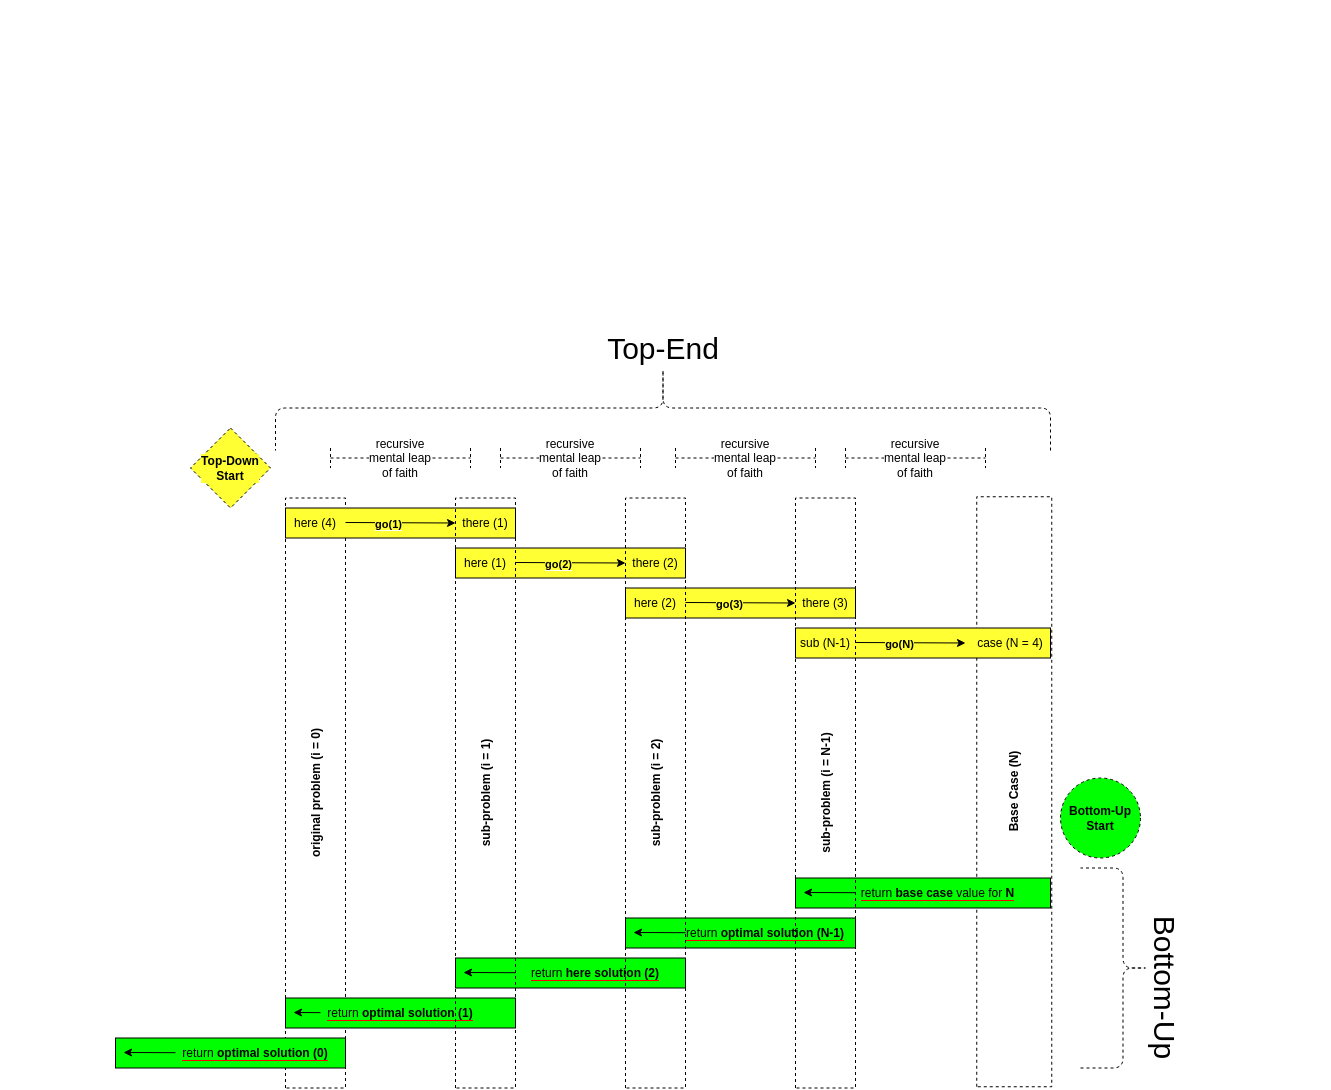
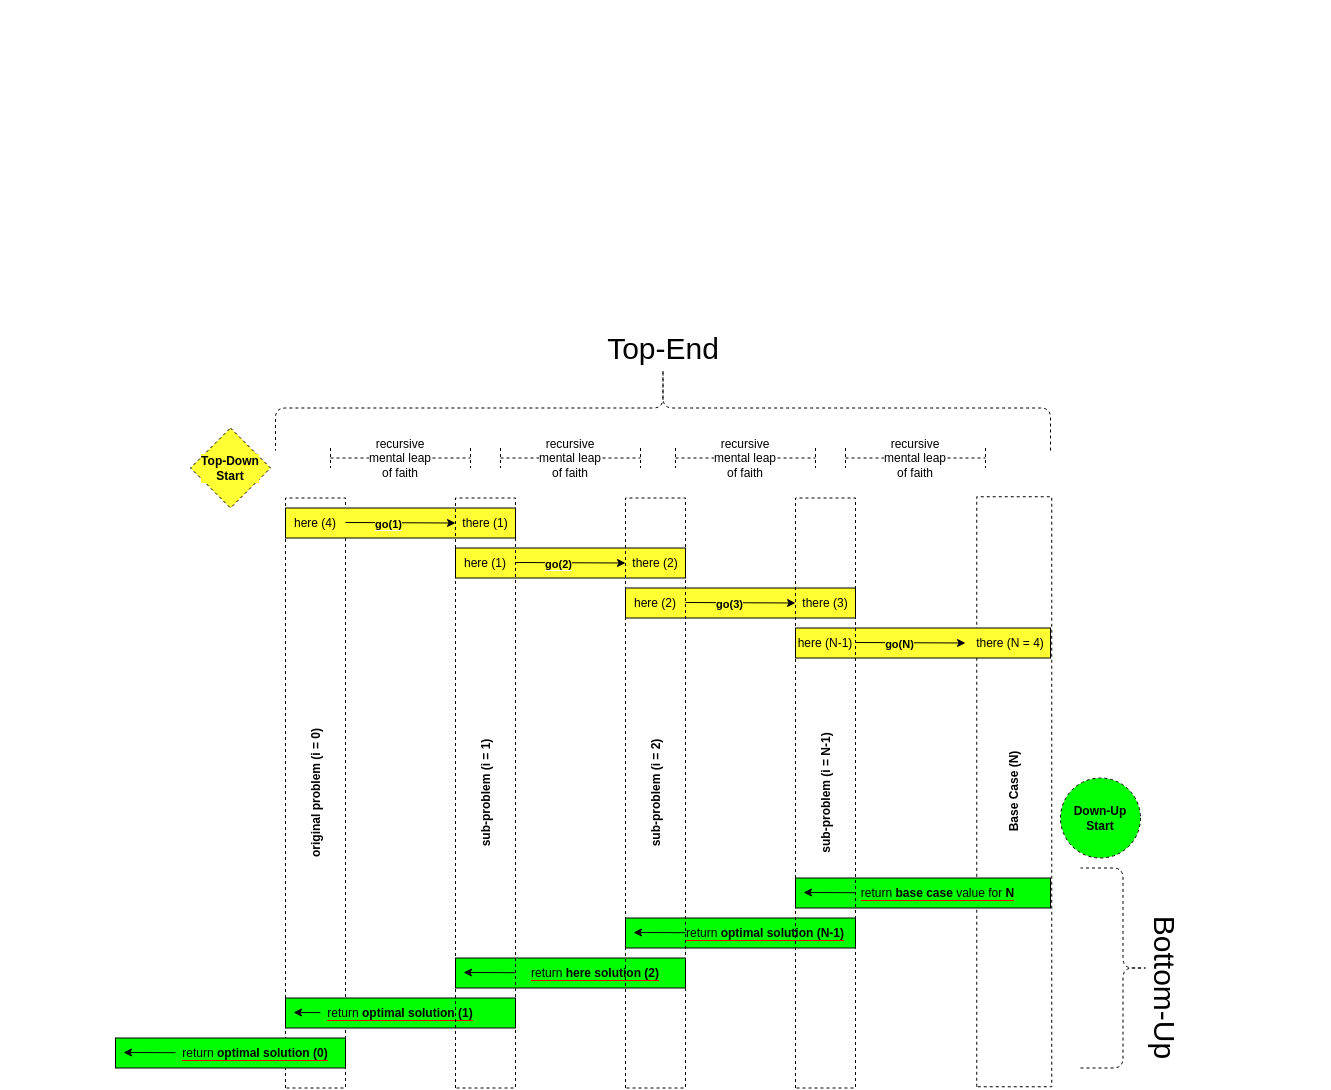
node "sub (N-1)": label "sub (N-1)" -> "here (N-1)"
node "case (N = 4)": label "case (N = 4)" -> "there (N = 4)"
node "Bottom-Up Start": label "Bottom-Up Start" -> "Down-Up Start"
